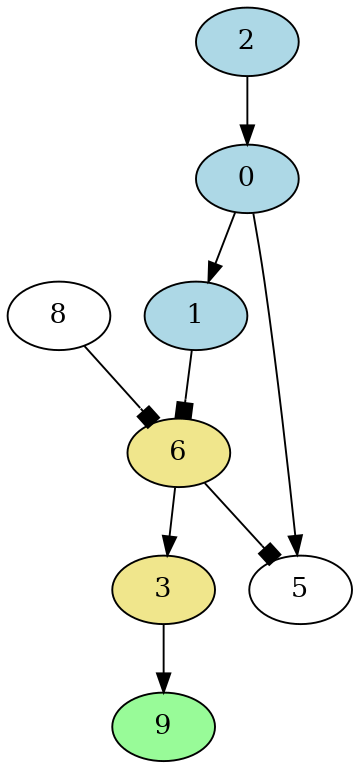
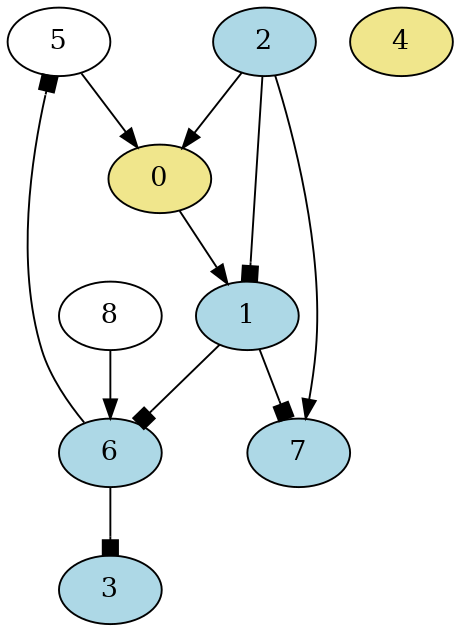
node "4": added
edge "2" -> "1": added
node "0": fillcolor lightblue -> khaki
edge "0" -> "5": reversed
edge "8" -> "6": arrowhead box -> normal
node "6": fillcolor khaki -> lightblue
node "7": added
edge "6" -> "3": arrowhead normal -> box
node "3": fillcolor khaki -> lightblue
node "9": removed
